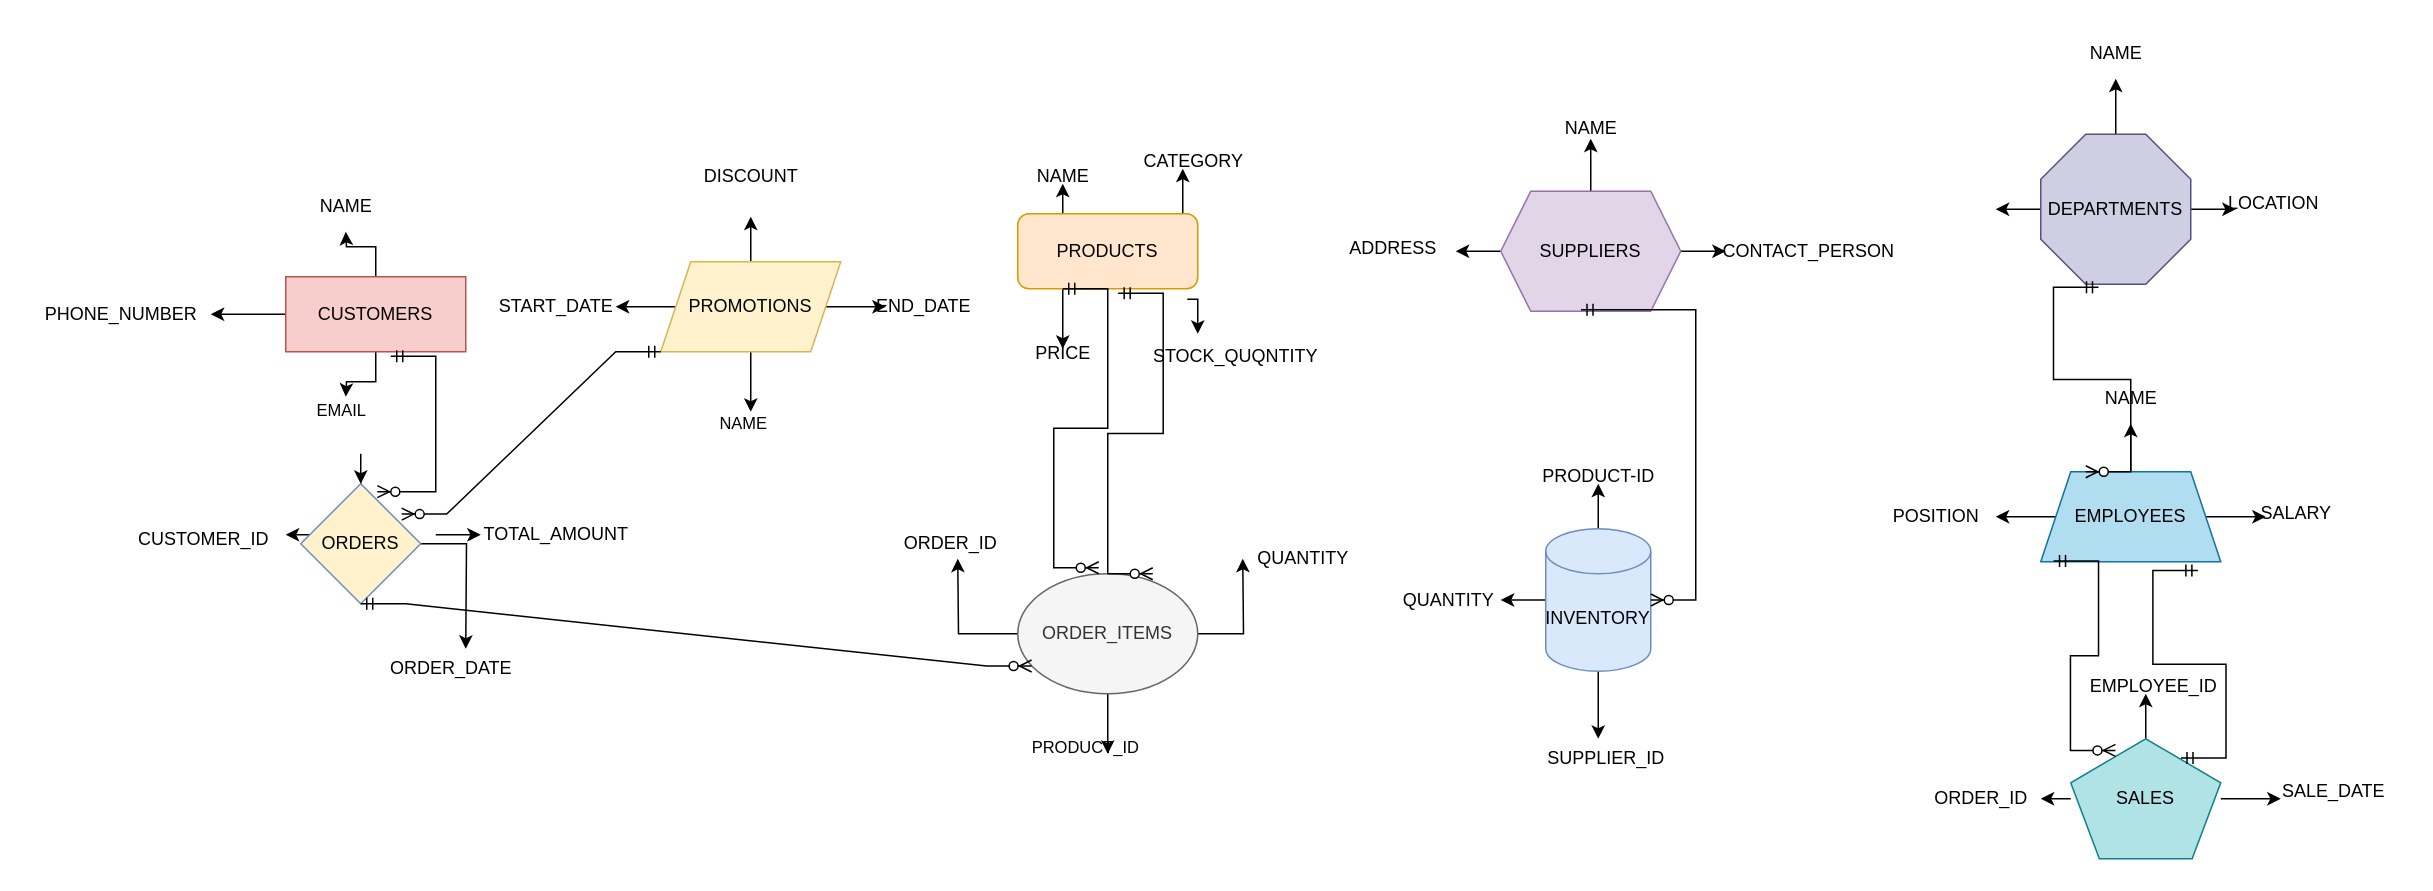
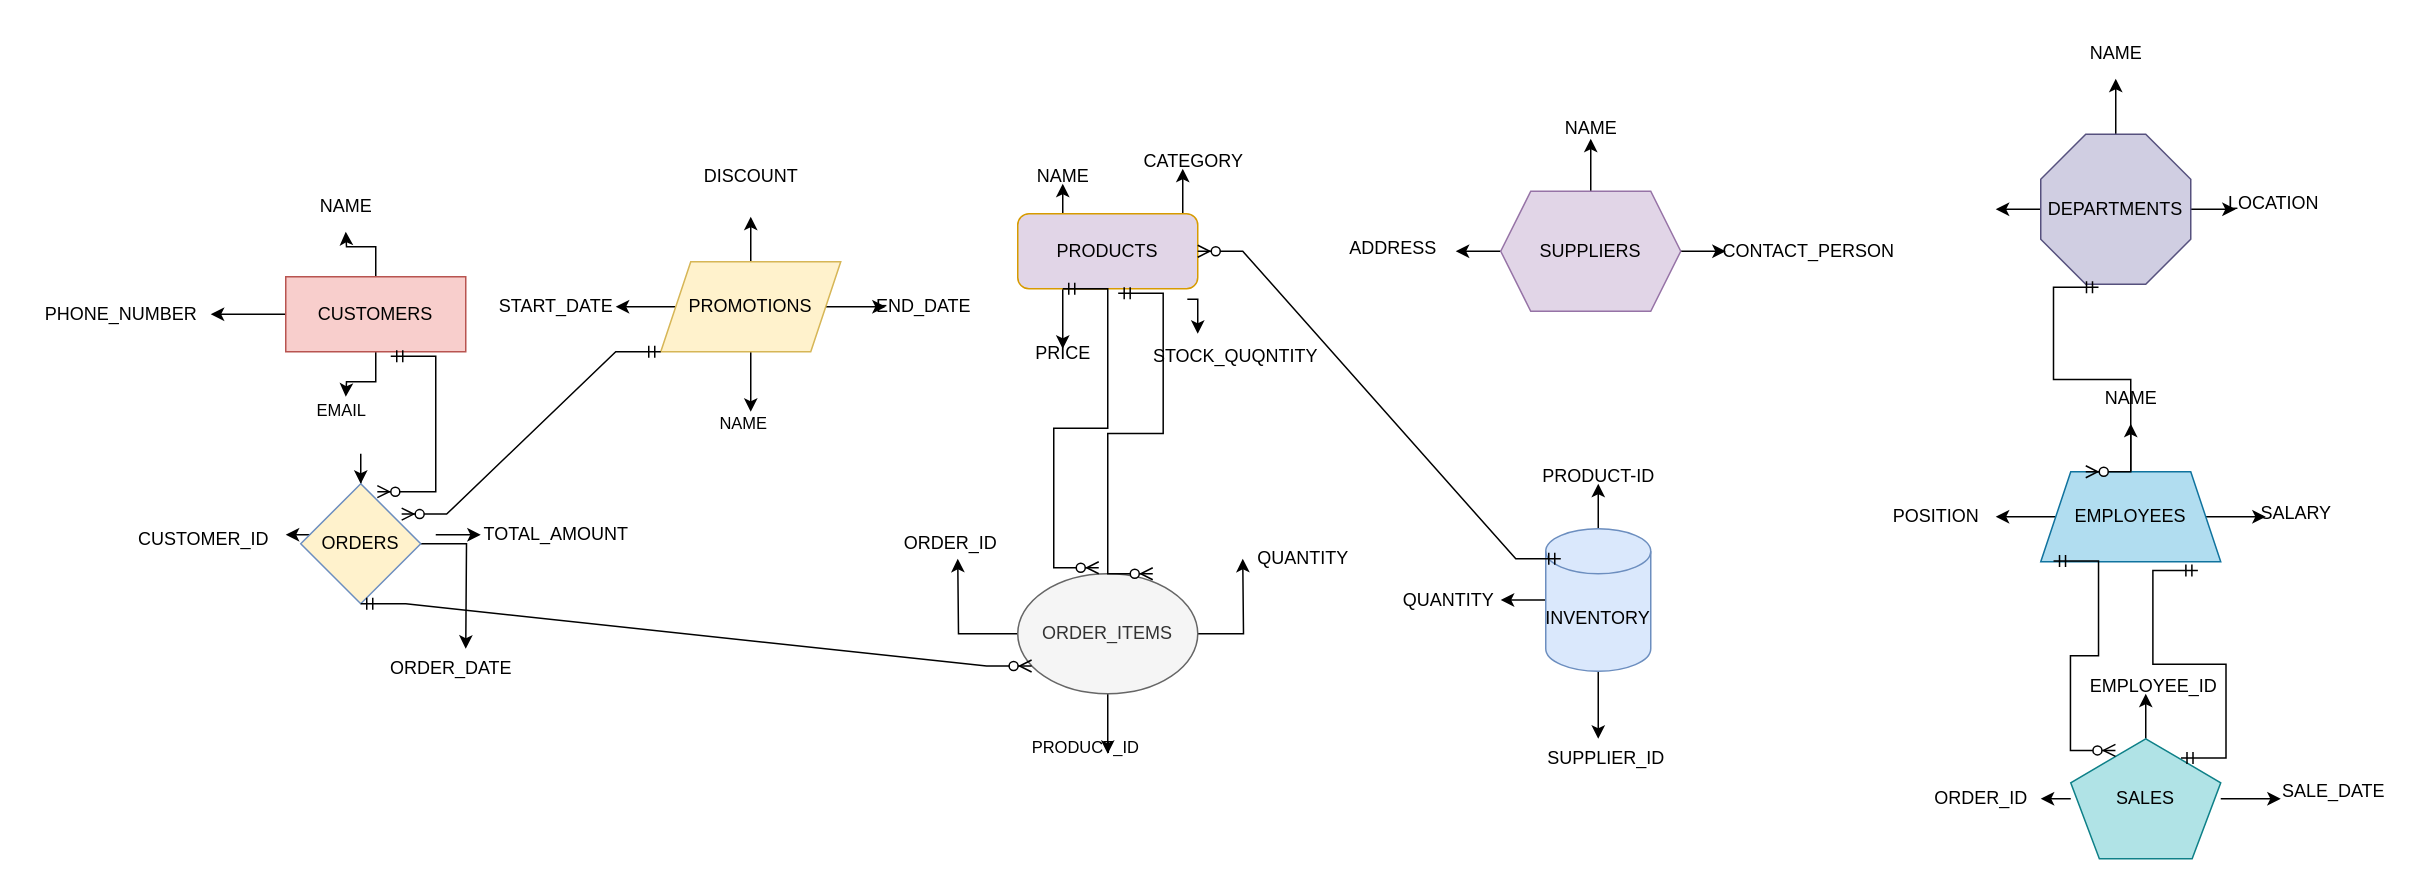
node "PRODUCTS": fillcolor #ffe6cc -> #e1d5e7
edge "PRODUCTS" -- "INVENTORY": added
edge "SUPPLIERS" -- "INVENTORY": removed
